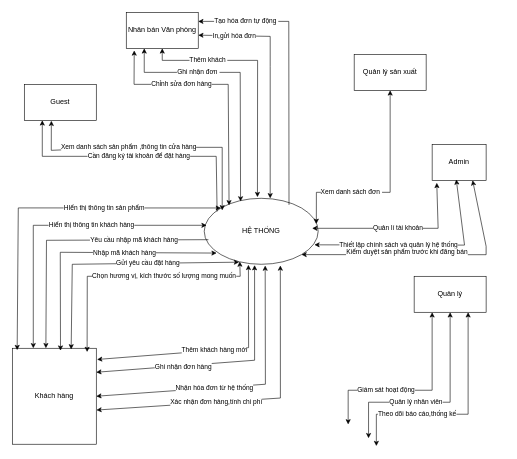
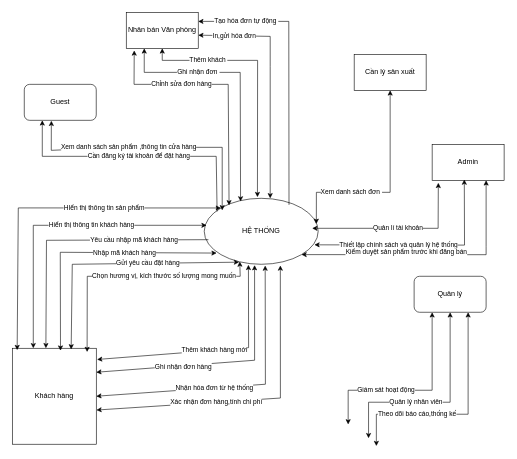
node "Quản lý sản xuất": label "Quản lý sản xuất" -> "Cần lý sản xuất"
node "Guest": shape rectangle -> rounded rectangle
node "Admin": size 54x36 -> 72x36
node "Quản lý": shape rectangle -> rounded rectangle
